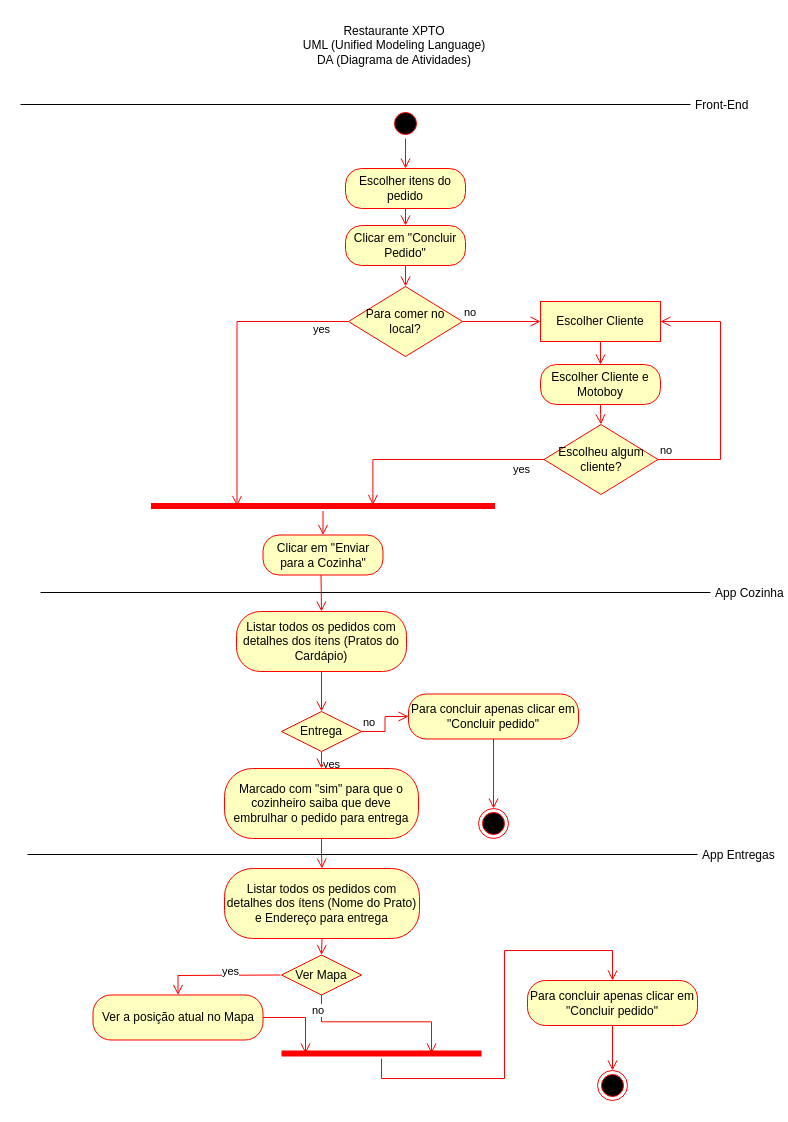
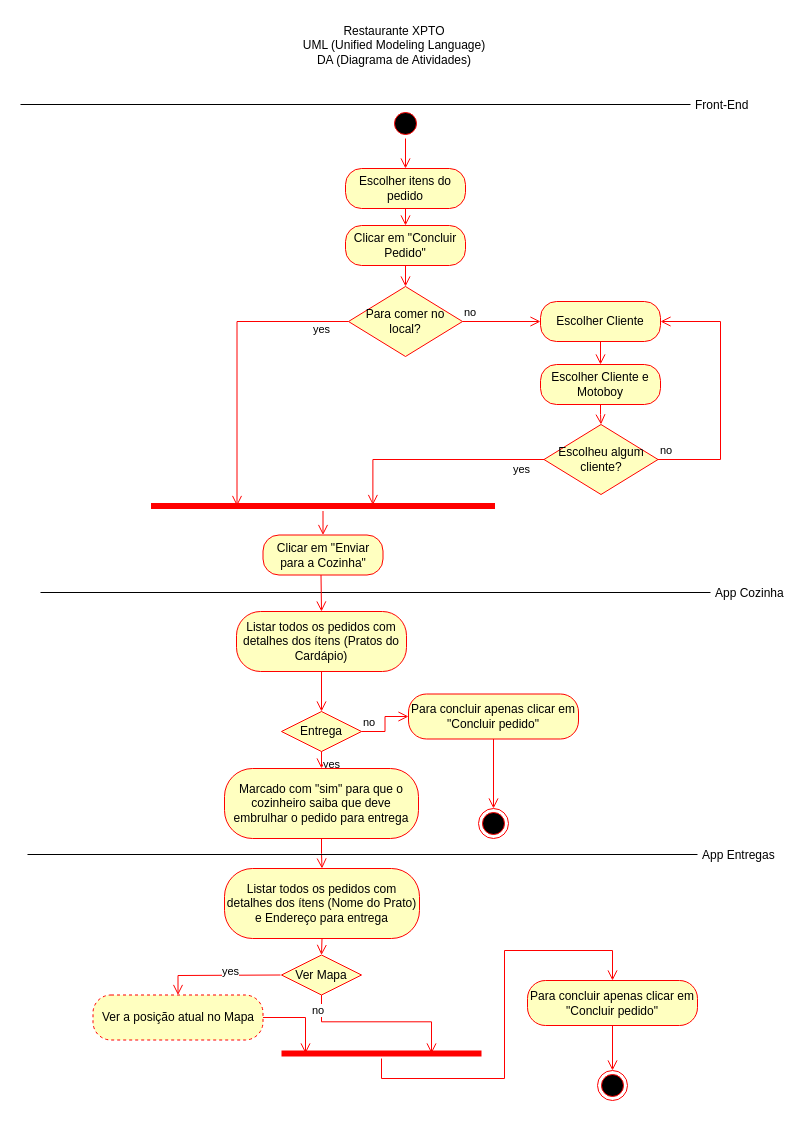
node "Escolher Cliente": shape rectangle -> rounded rectangle
node "Ver a posição atual no Mapa": style solid -> dashed
